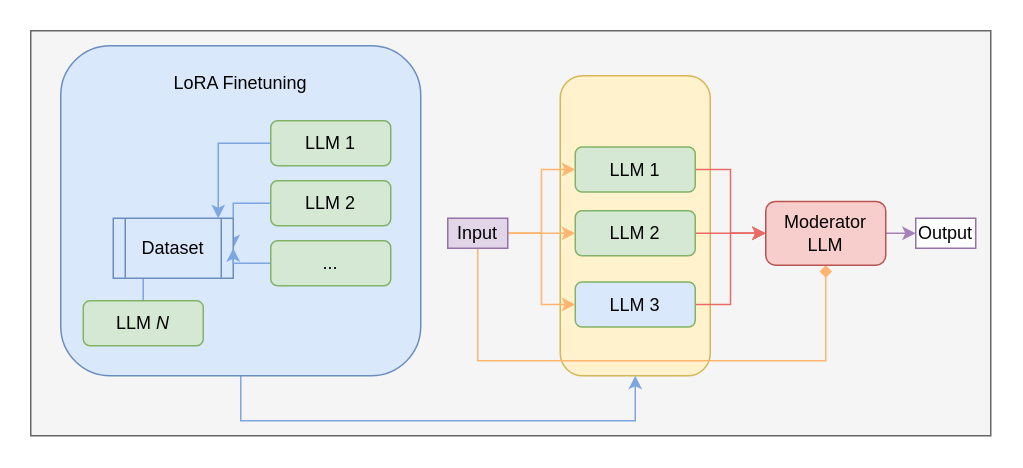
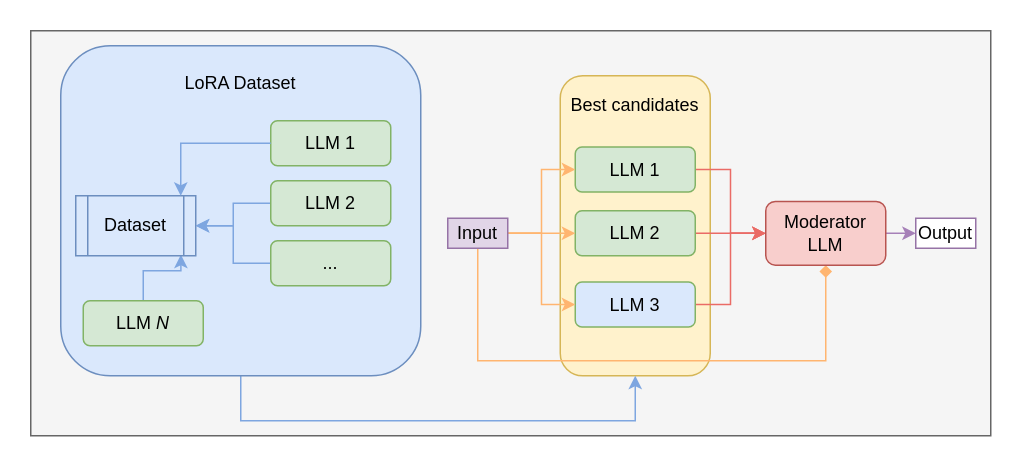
node "LoRA Finetuning": label "LoRA Finetuning" -> "LoRA Dataset"
node "Best candidates": added
node "Dataset": moved (173, 248) -> (136, 226)
